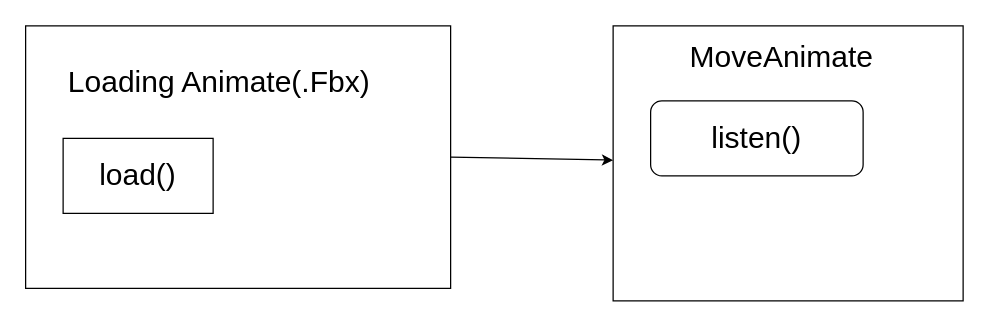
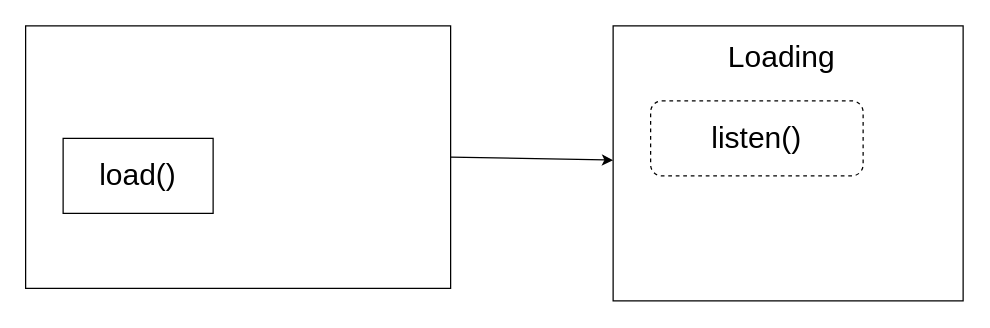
node "MoveAnimate": label "MoveAnimate" -> "Loading"
node "Loading Animate(.Fbx)": removed
node "listen()": style solid -> dashed
